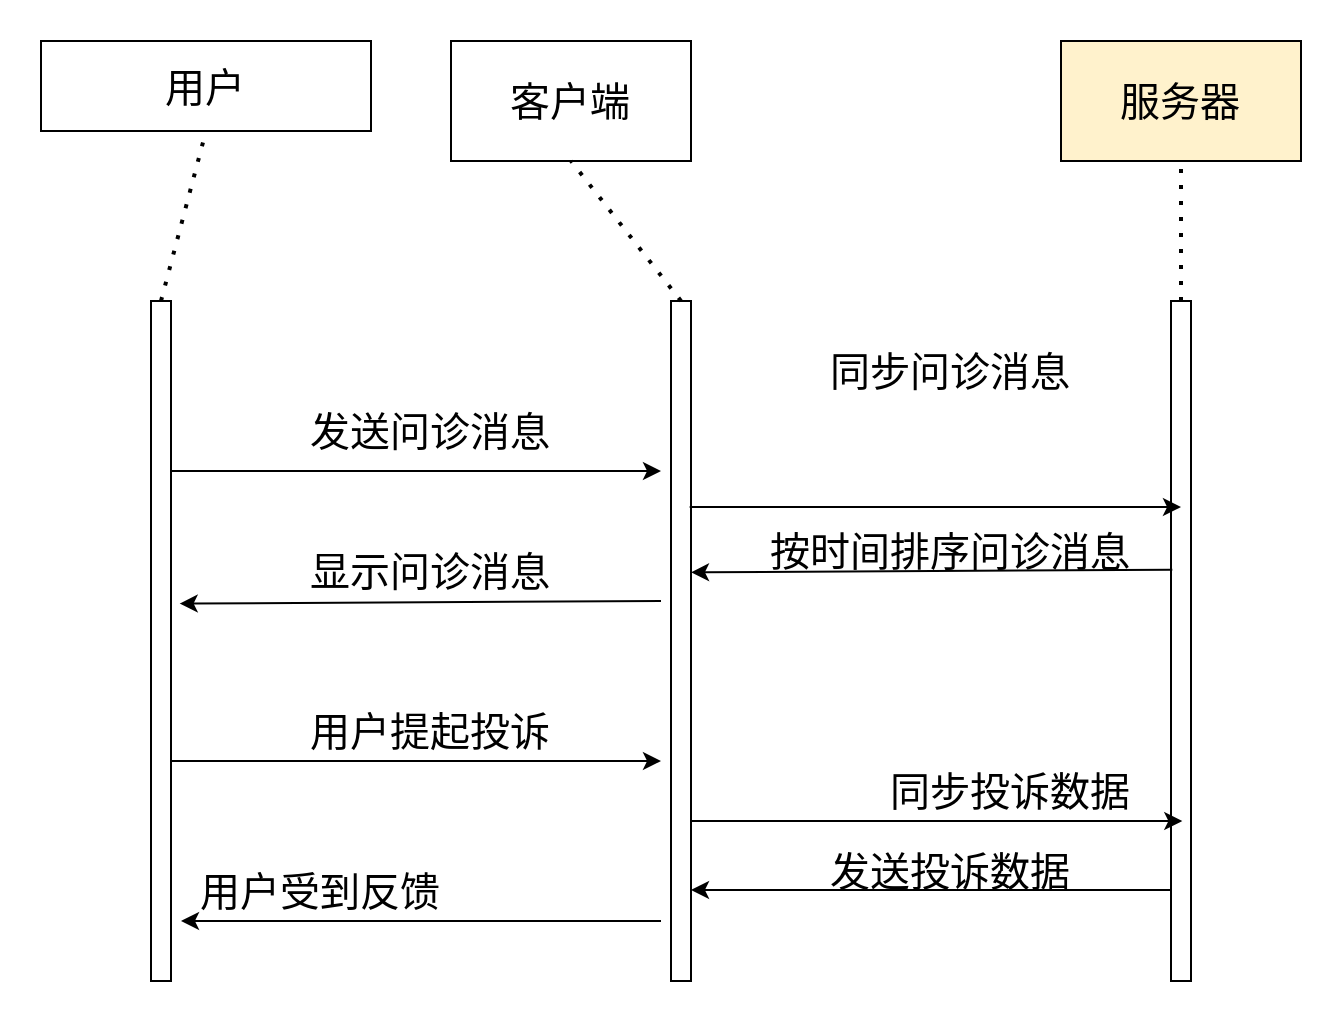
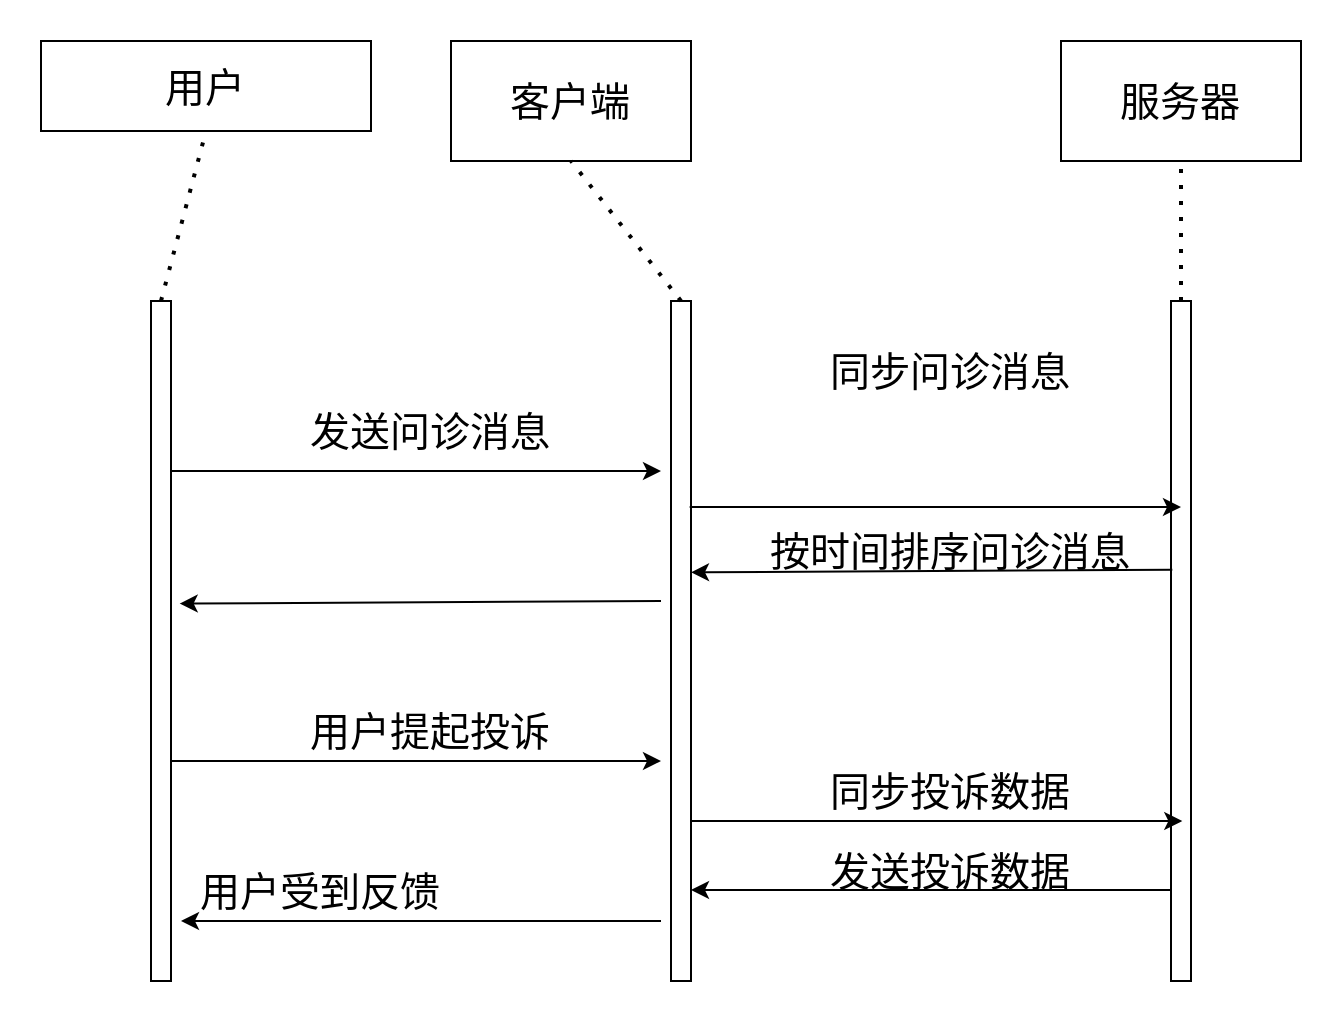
node "服务器": fillcolor #fff2cc -> #ffffff
node "显示问诊消息": removed
node "同步投诉数据": moved (1011, 791) -> (951, 791)
